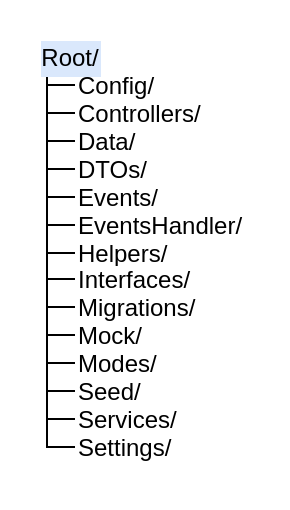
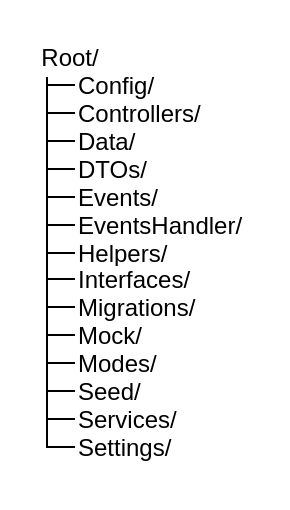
node "Root/": fillcolor #dae8fc -> #ffffff
